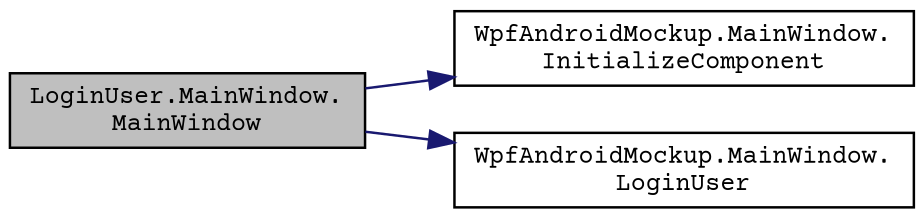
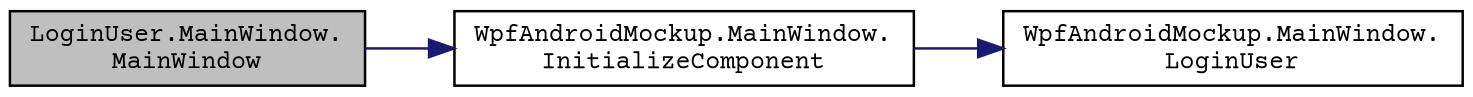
edge "LoginUser.MainWindow. MainWindow" -> "WpfAndroidMockup.MainWindow. LoginUser": now "WpfAndroidMockup.MainWindow. InitializeComponent" -> "WpfAndroidMockup.MainWindow. LoginUser"
